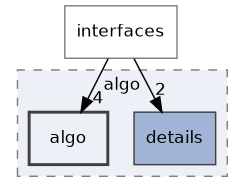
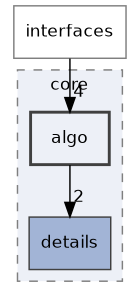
edge "interfaces" -> "details": now "algo" -> "details"
cluster "algo": label "algo" -> "core"
